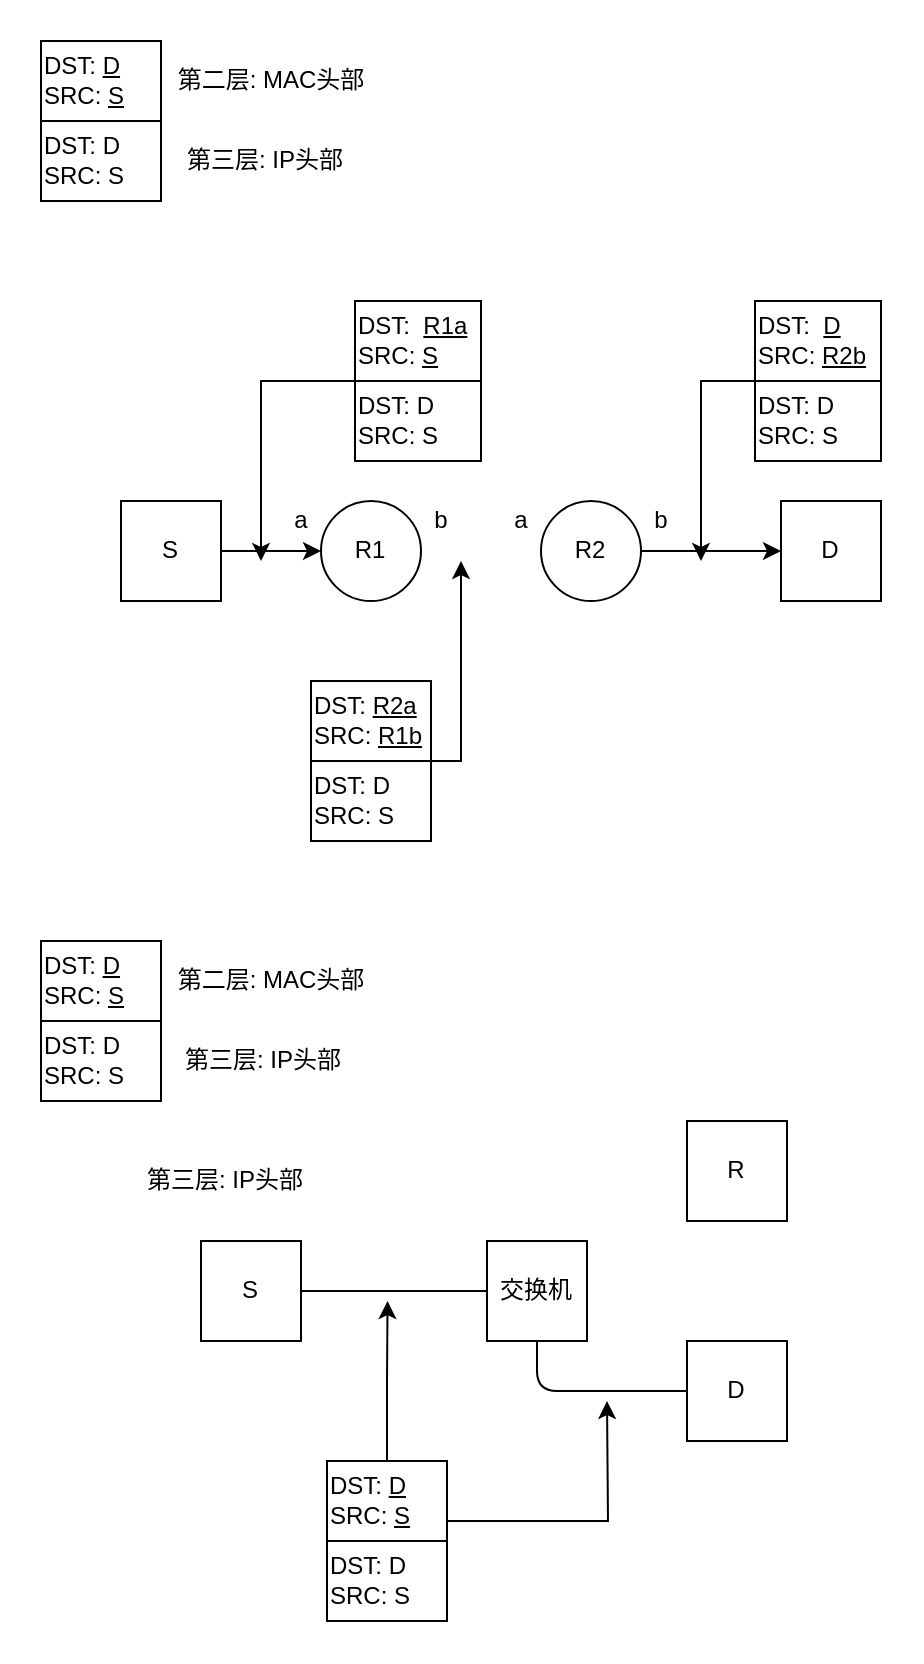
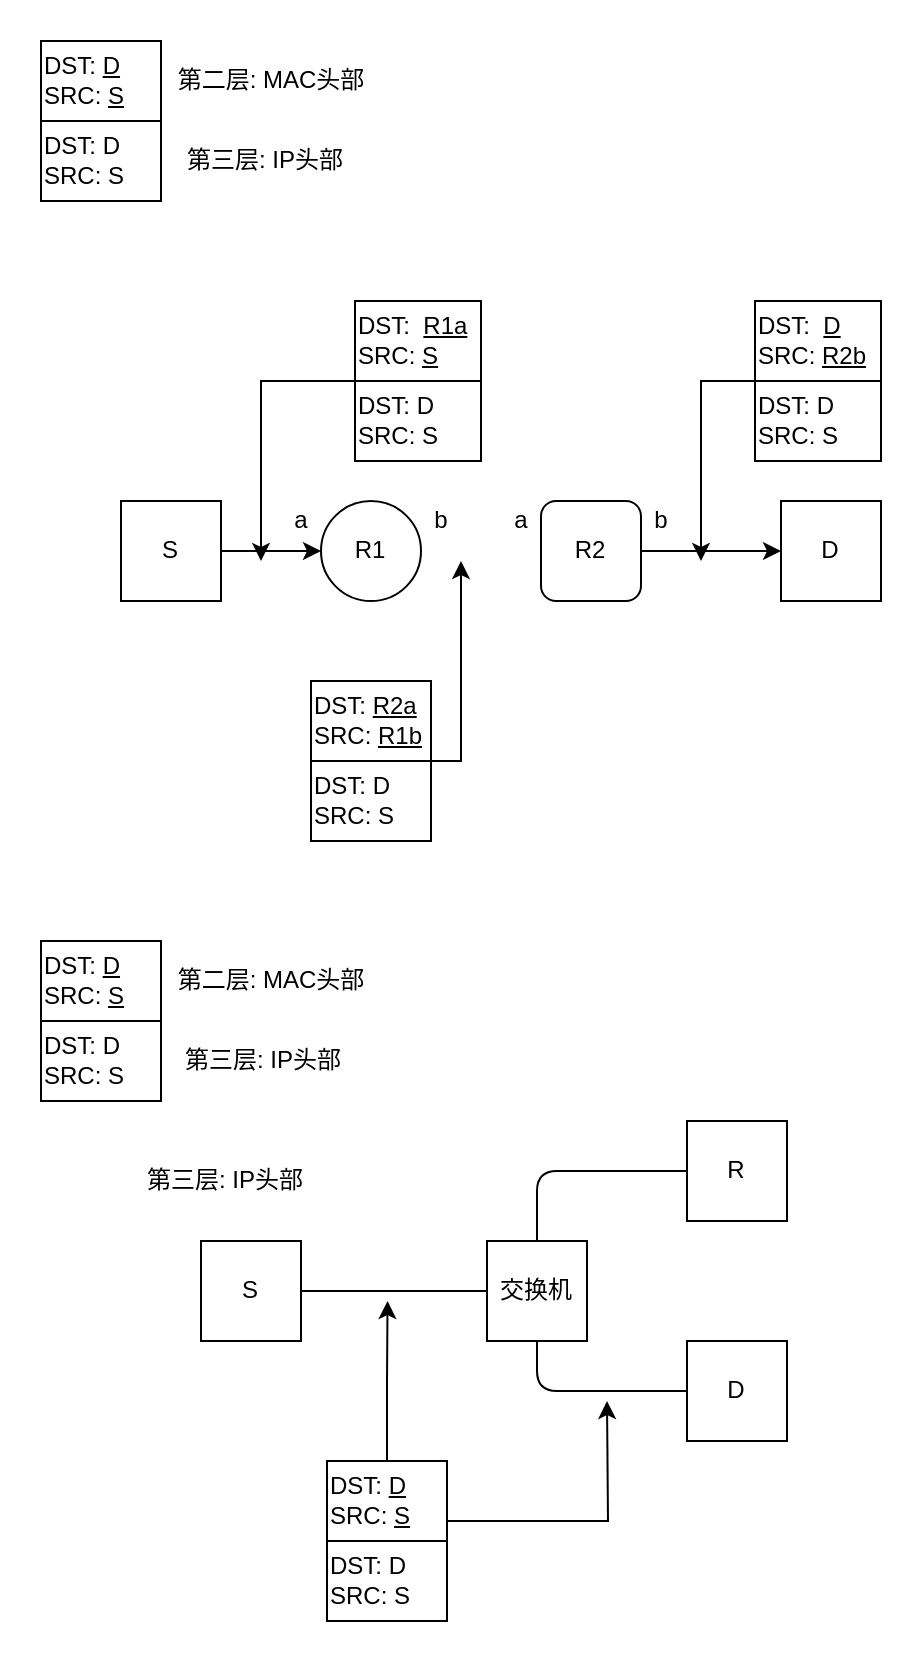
node "R2": shape ellipse -> rounded rectangle
edge "R" -- "交换机": added
